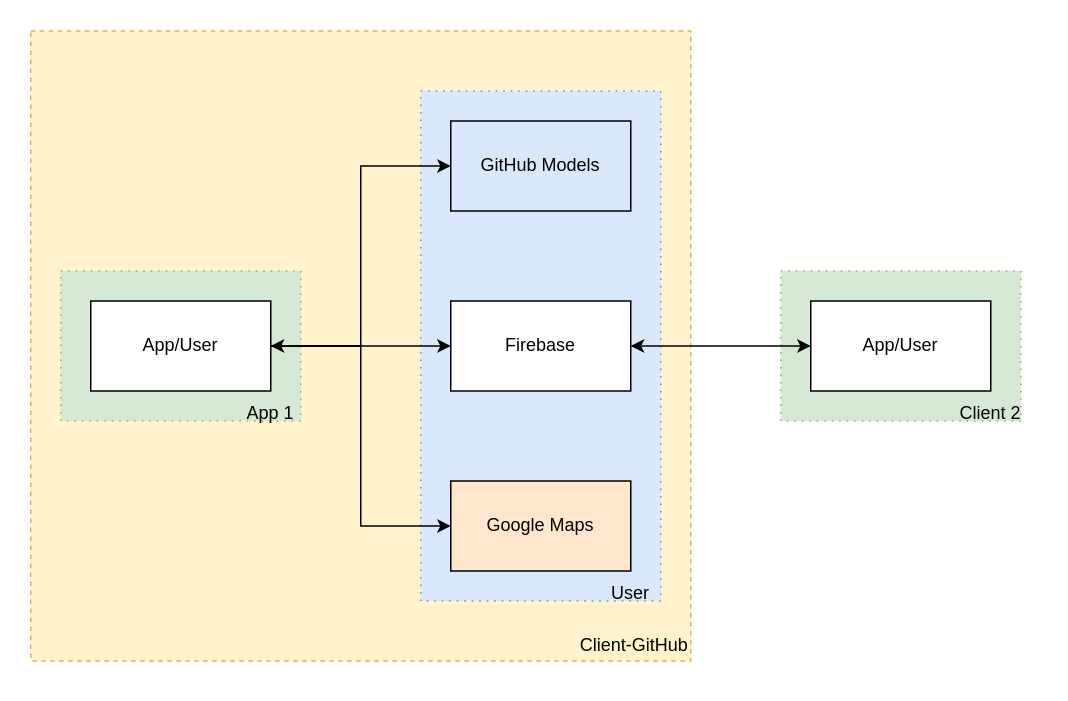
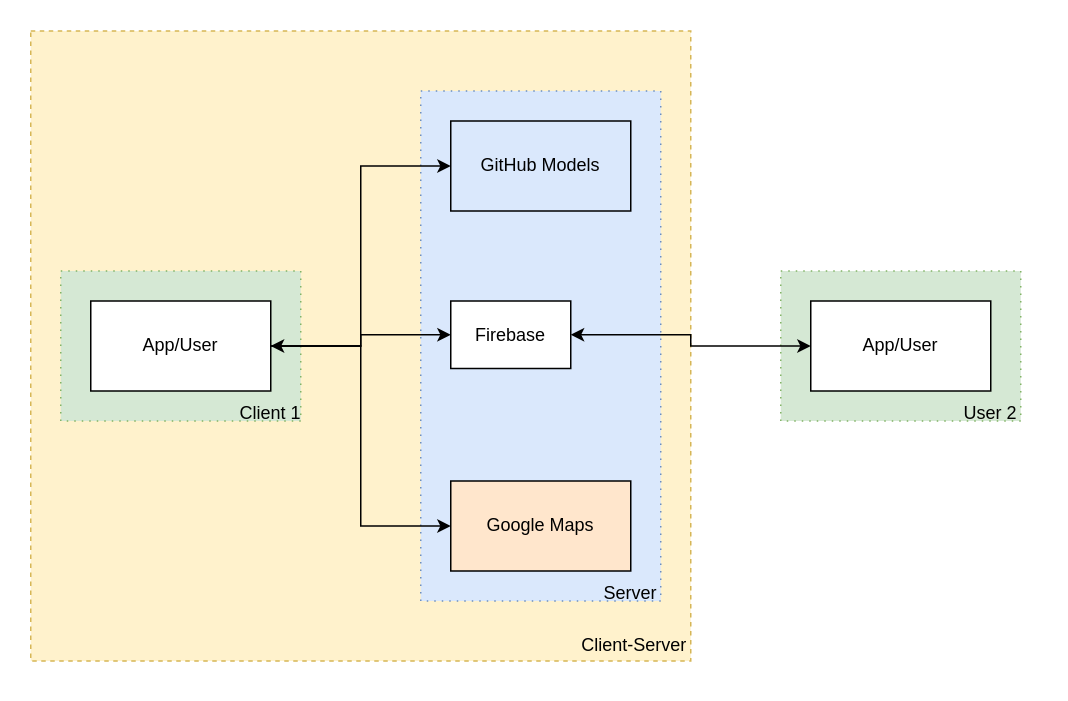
node "Firebase": size 180x90 -> 120x68
node "App 1": label "App 1" -> "Client 1"
node "Client 2": label "Client 2" -> "User 2"
node "User": label "User" -> "Server"
node "Client-GitHub": label "Client-GitHub" -> "Client-Server"
